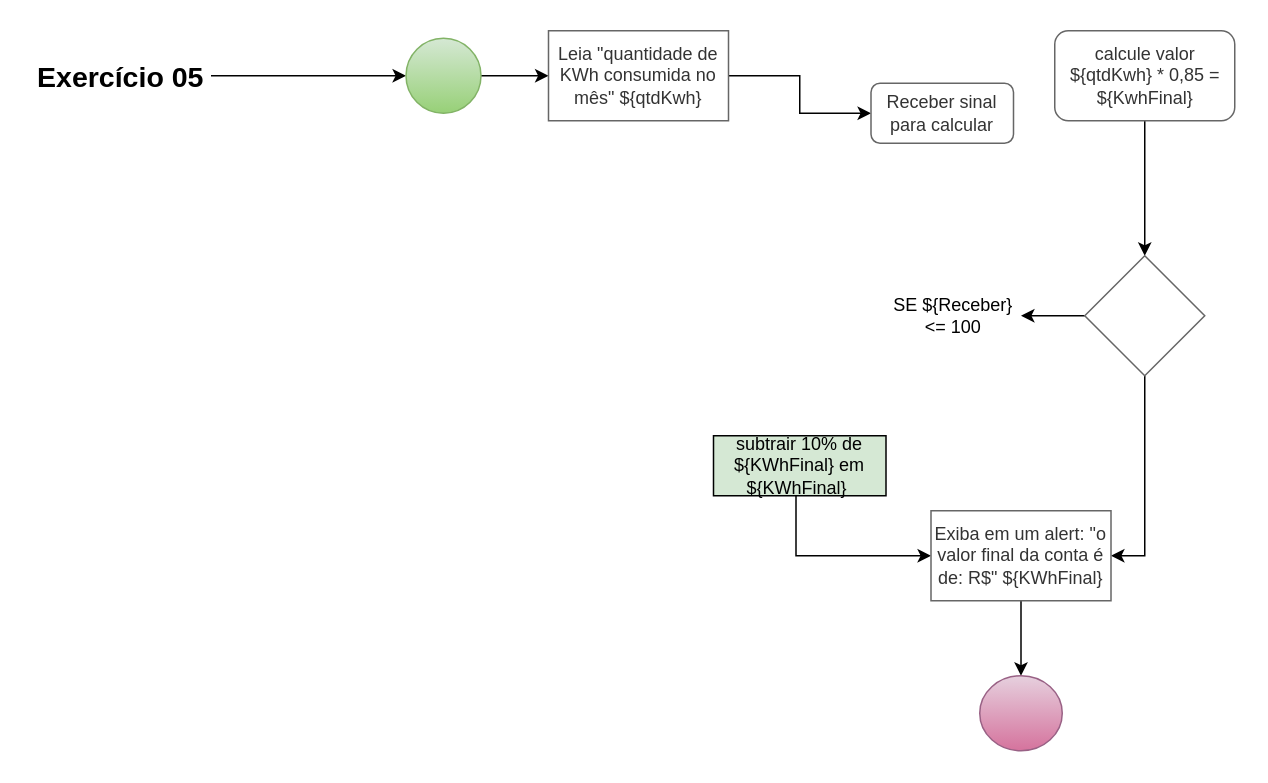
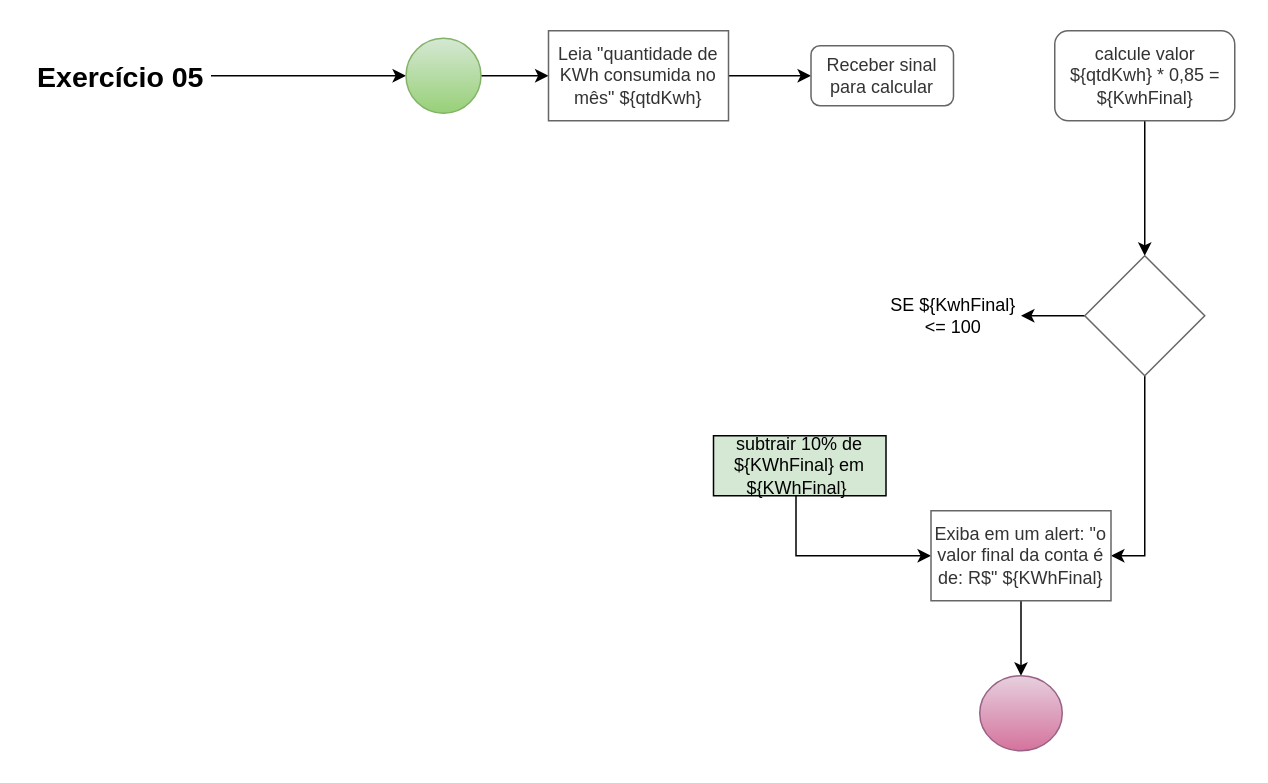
node "Receber sinal para calcular": moved (942, 113) -> (882, 76)
node "SE ${Receber} <= 100": label "SE ${Receber} <= 100" -> "SE ${KwhFinal} <= 100"
